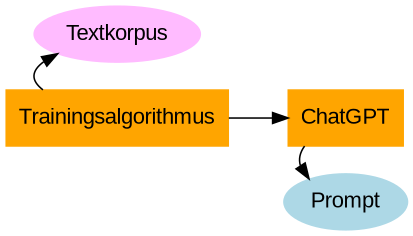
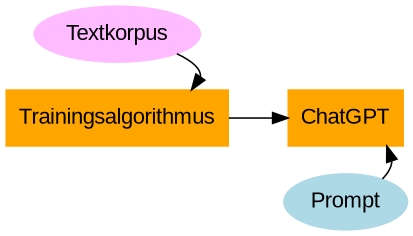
edge "Trainingsalgorithmus" -> "Textkorpus": reversed
edge "ChatGPT" -> "Prompt": reversed
